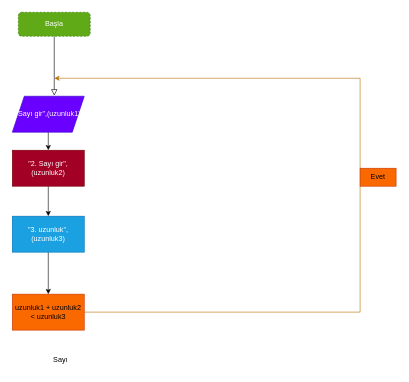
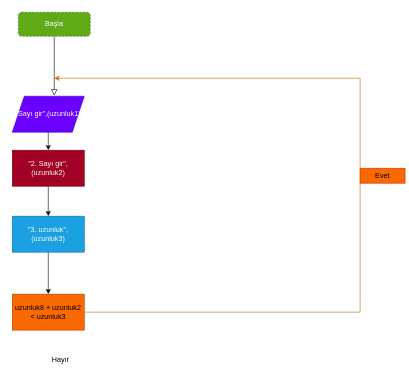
node "Evet": size 36x18 -> 45x15
node "uzunluk1 + uzunluk2 < uzunluk3": label "uzunluk1 + uzunluk2 < uzunluk3" -> "uzunluk8 + uzunluk2 < uzunluk3"
node "Sayı": label "Sayı" -> "Hayır"
